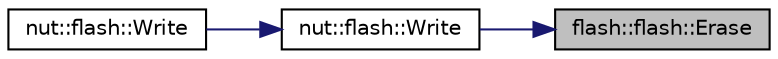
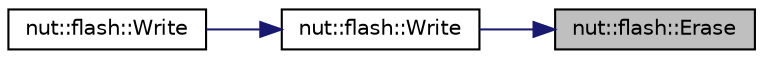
node "flash::flash::Erase": label "flash::flash::Erase" -> "nut::flash::Erase"
